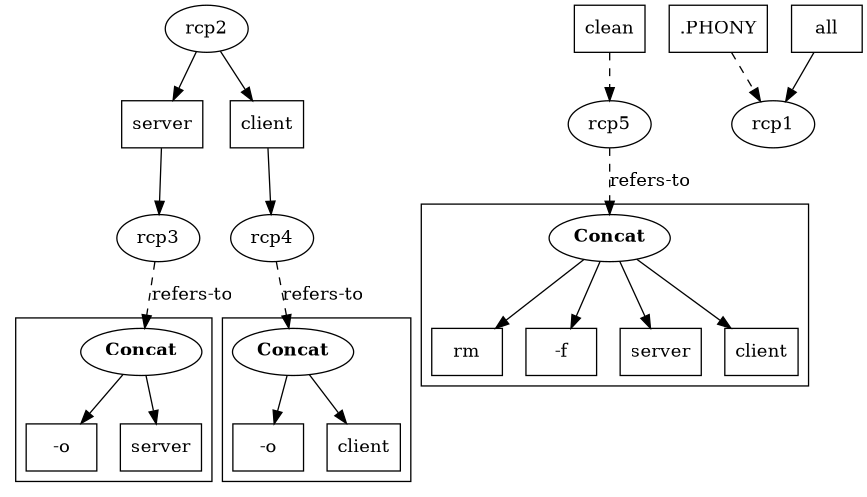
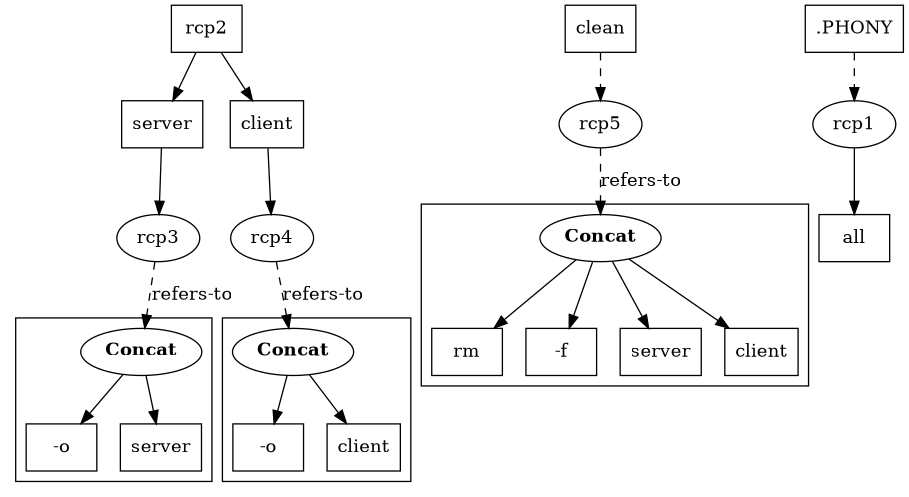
node "rcp2": shape ellipse -> box
edge "all" -> "rcp1": reversed
